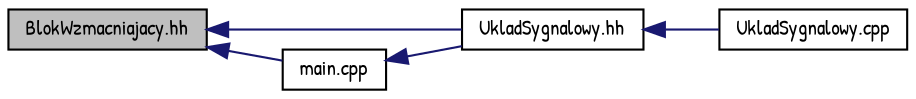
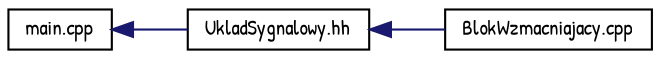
node "BlokWzmacniajacy.hh": removed
node "UkladSygnalowy.cpp": label "UkladSygnalowy.cpp" -> "BlokWzmacniajacy.cpp"
